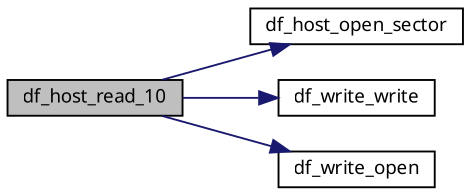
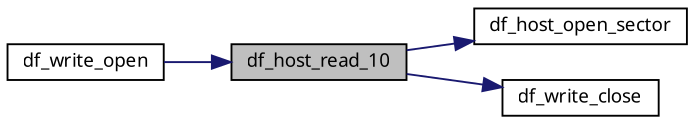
node "df_write_write": label "df_write_write" -> "df_write_close"
edge "df_host_read_10" -> "df_write_open": reversed
